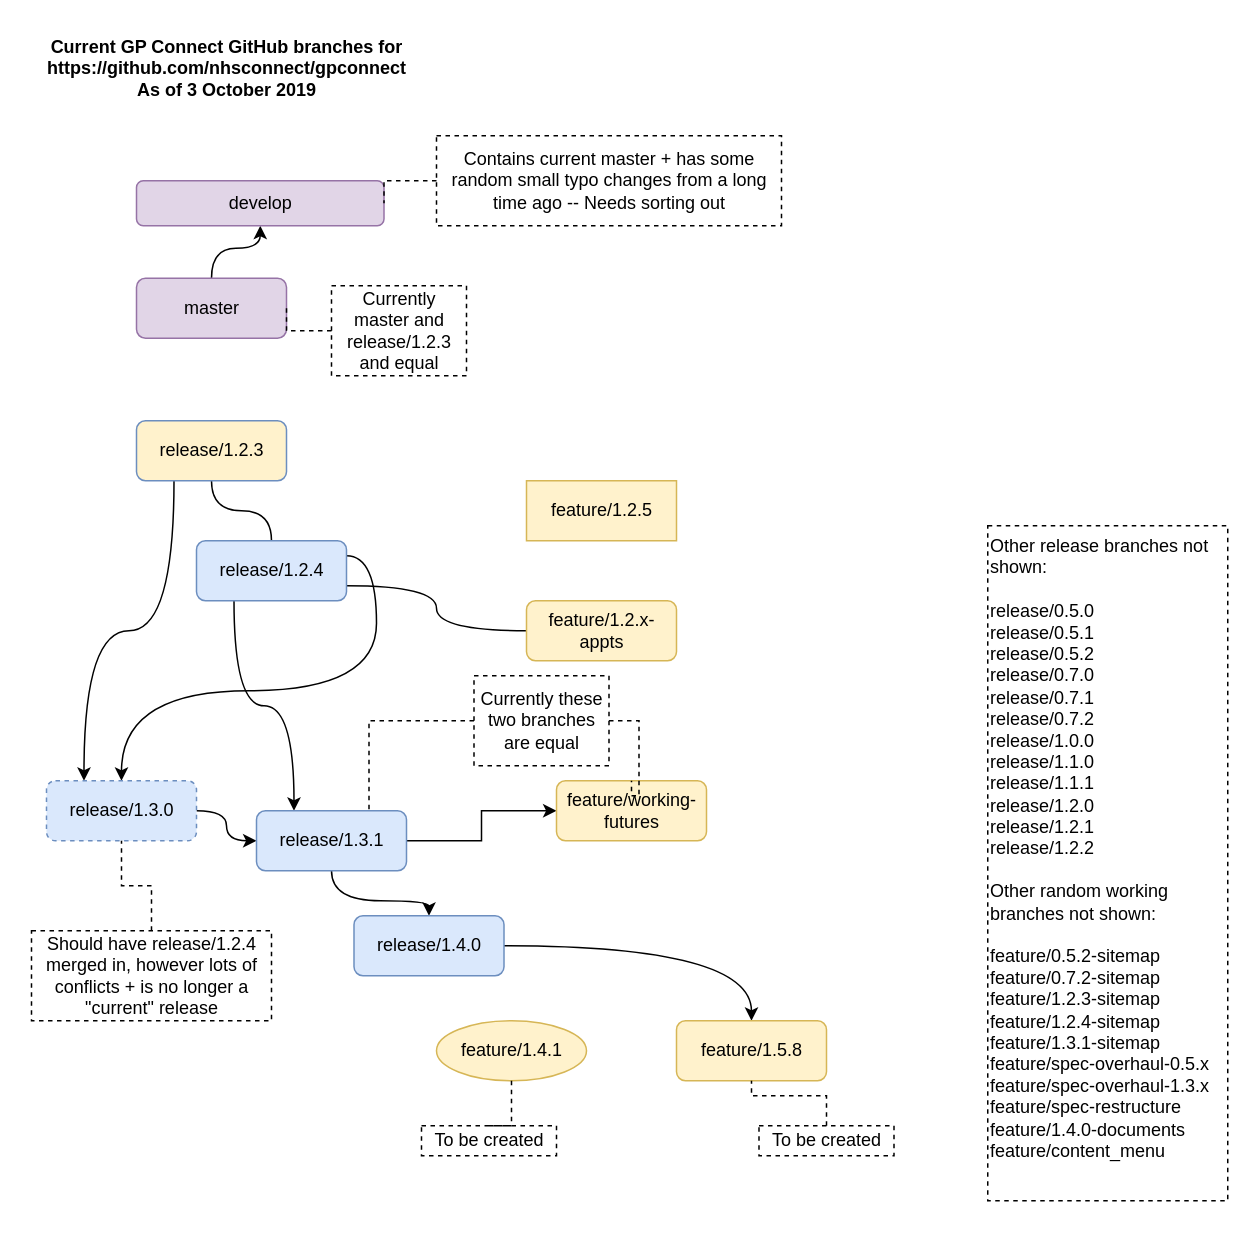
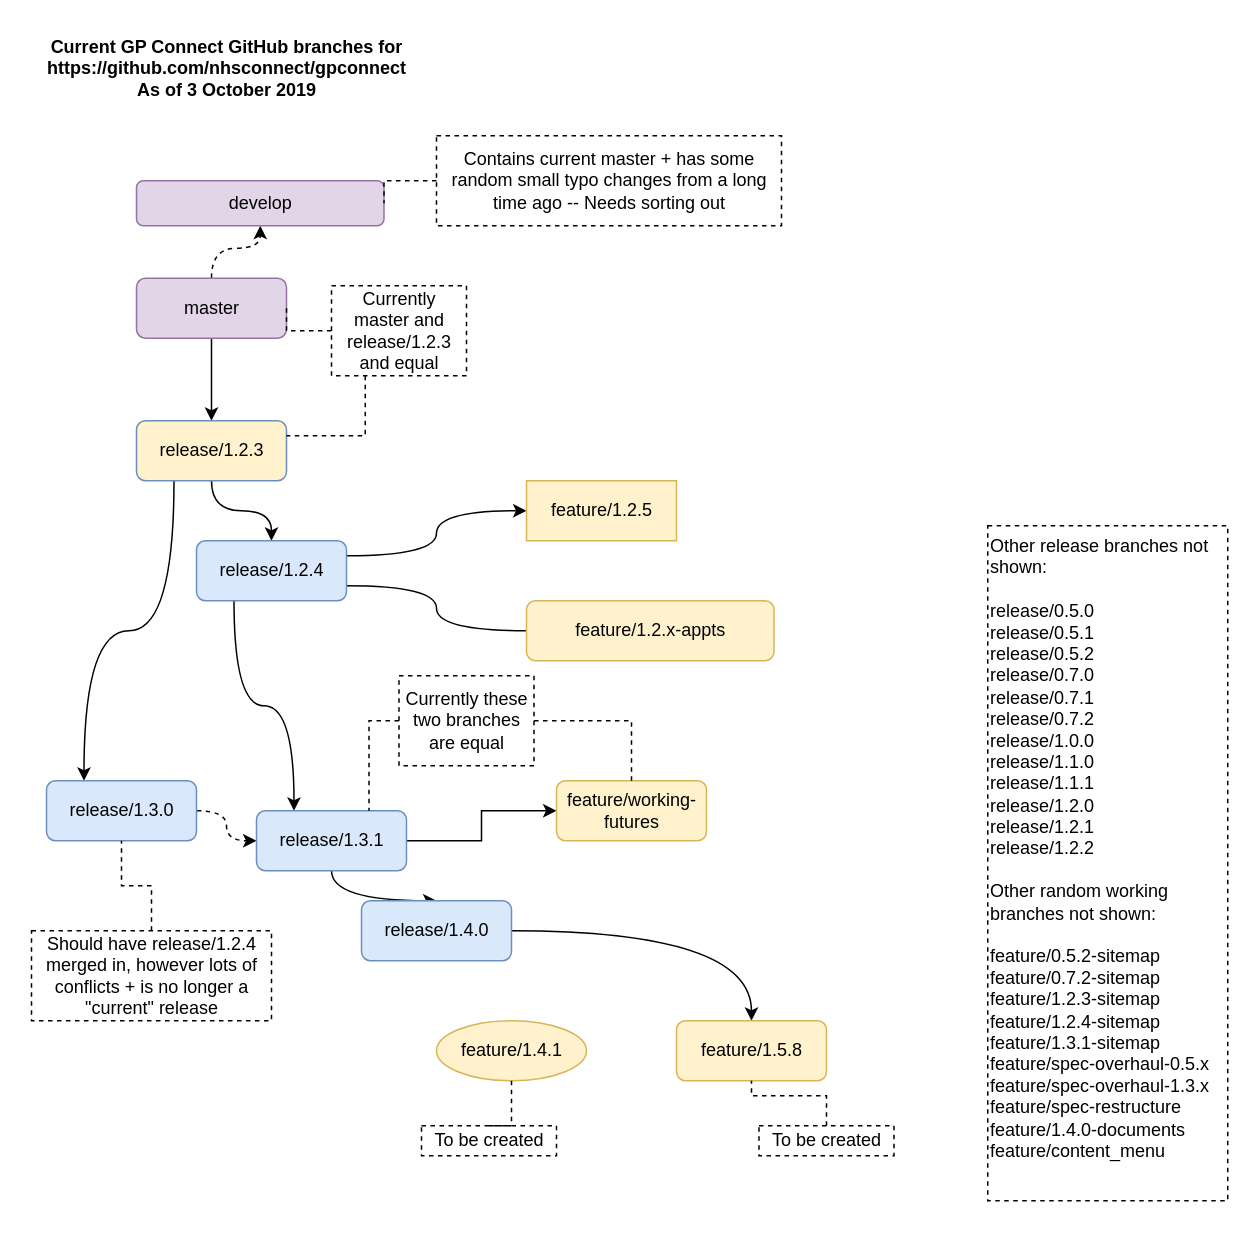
edge "master" -> "develop": style solid -> dashed
edge "master" -> "release/1.2.3": added
edge "Currently master and release/1.2.3 and equal" -- "release/1.2.3": added
edge "release/1.2.3" -- "release/1.2.4": arrowhead none -> classic
node "feature/1.2.x-appts": size 150x60 -> 248x60
edge "release/1.2.4" -> "release/1.3.0": now "release/1.2.4" -> "feature/1.2.5"
node "Currently these two branches are equal": moved (542, 721) -> (467, 721)
node "release/1.3.0": style dashed -> solid
edge "release/1.3.0" -> "release/1.3.1": style solid -> dashed
node "release/1.4.0": moved (429, 946) -> (437, 931)
